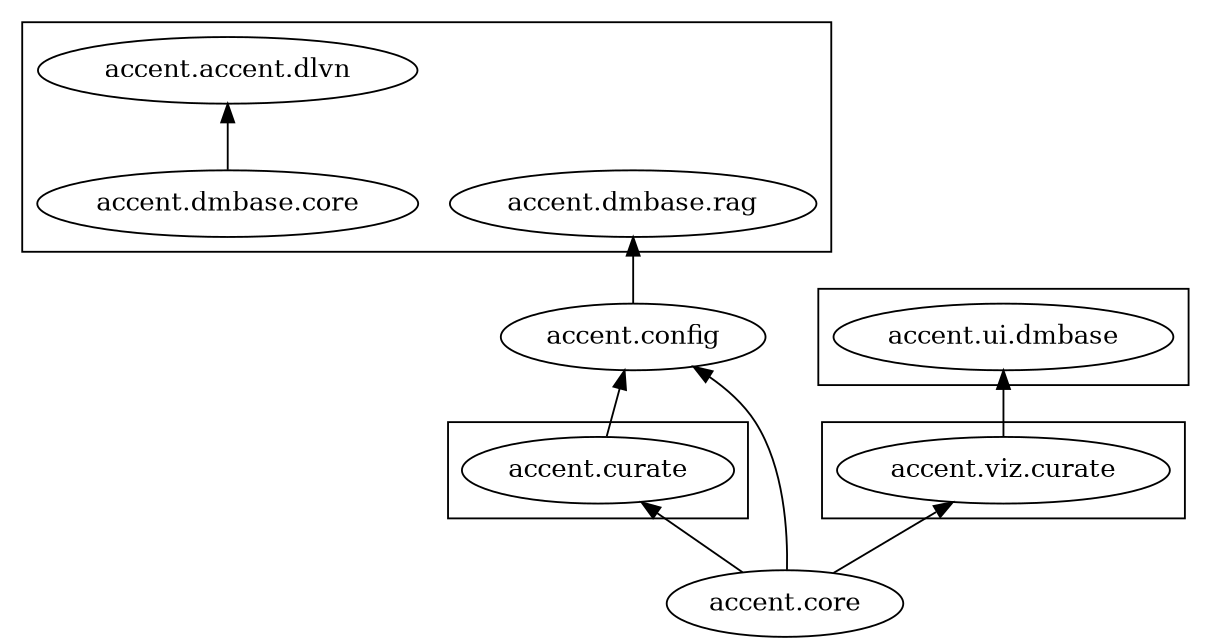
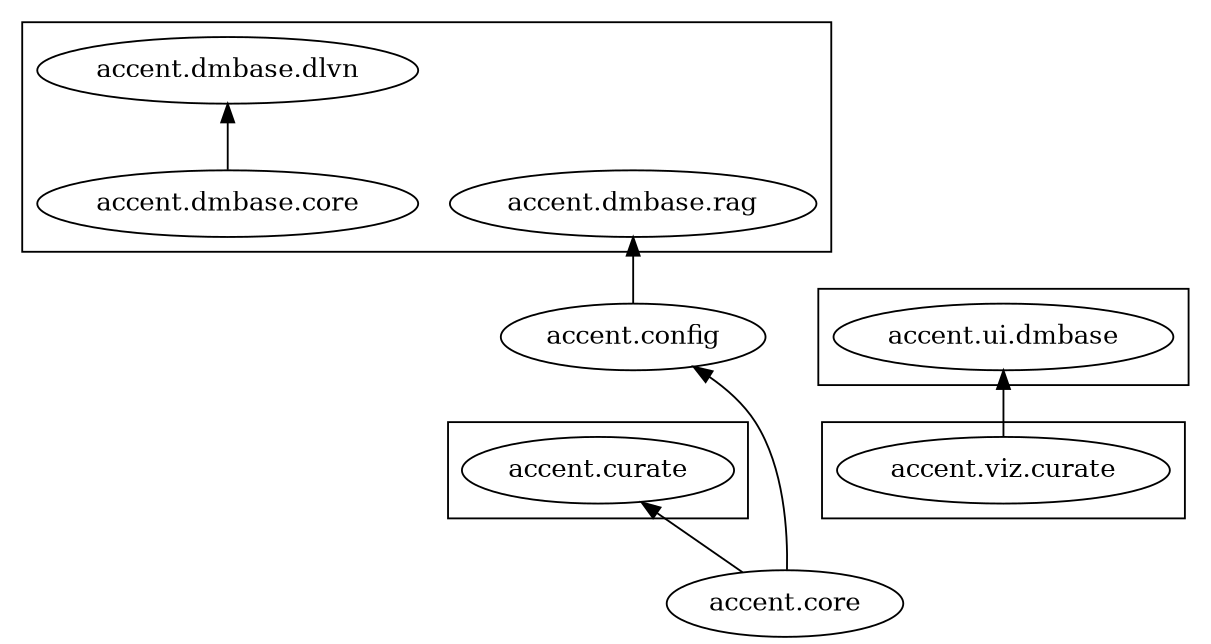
node "accent.accent.dlvn": label "accent.accent.dlvn" -> "accent.dmbase.dlvn"
edge "accent.curate" -> "accent.config": removed
edge "accent.core" -> "accent.viz.curate": removed
